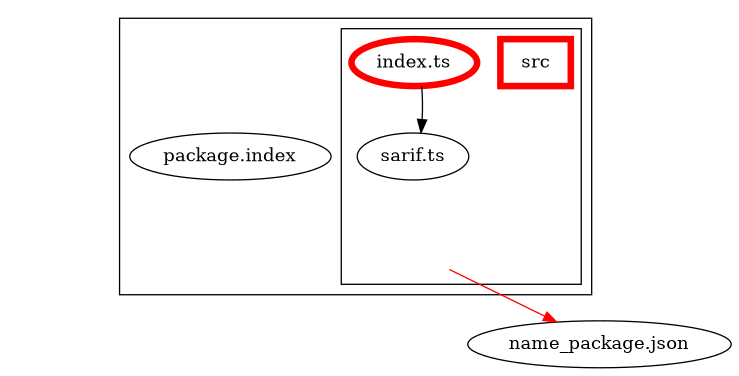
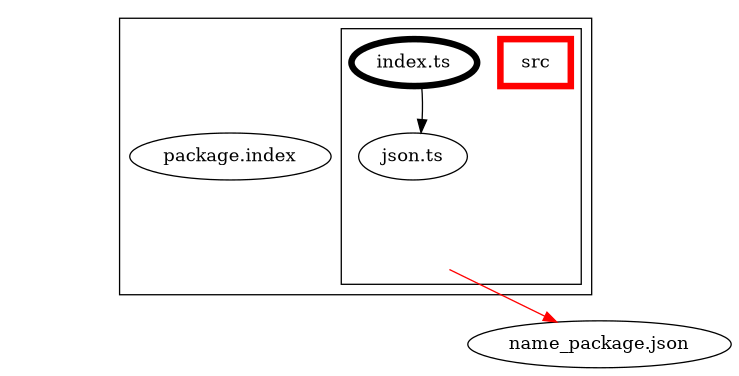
node "index.ts": color #ff0000 -> black
node "sarif.ts": label "sarif.ts" -> "json.ts"
